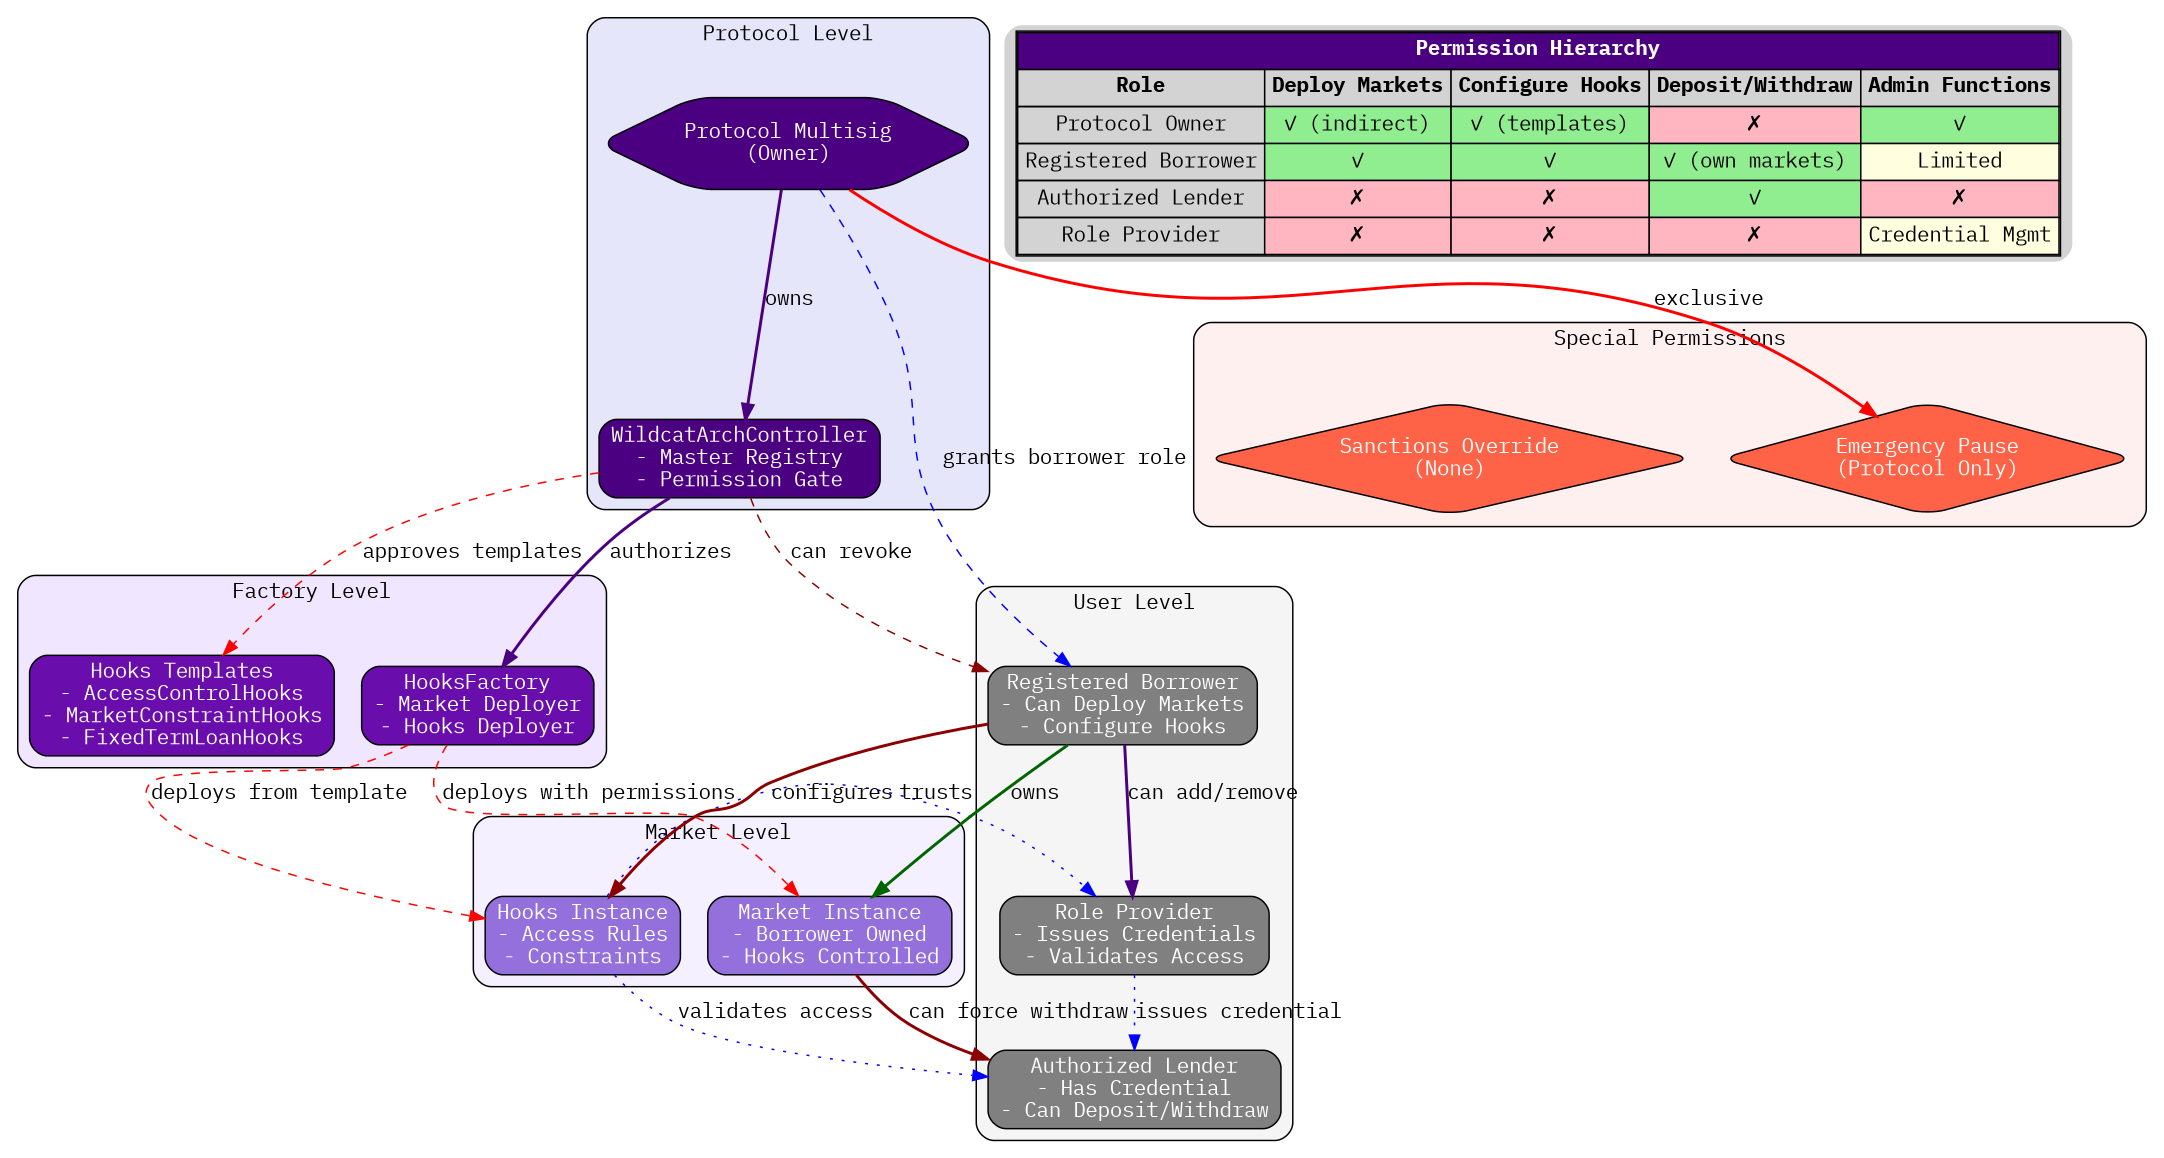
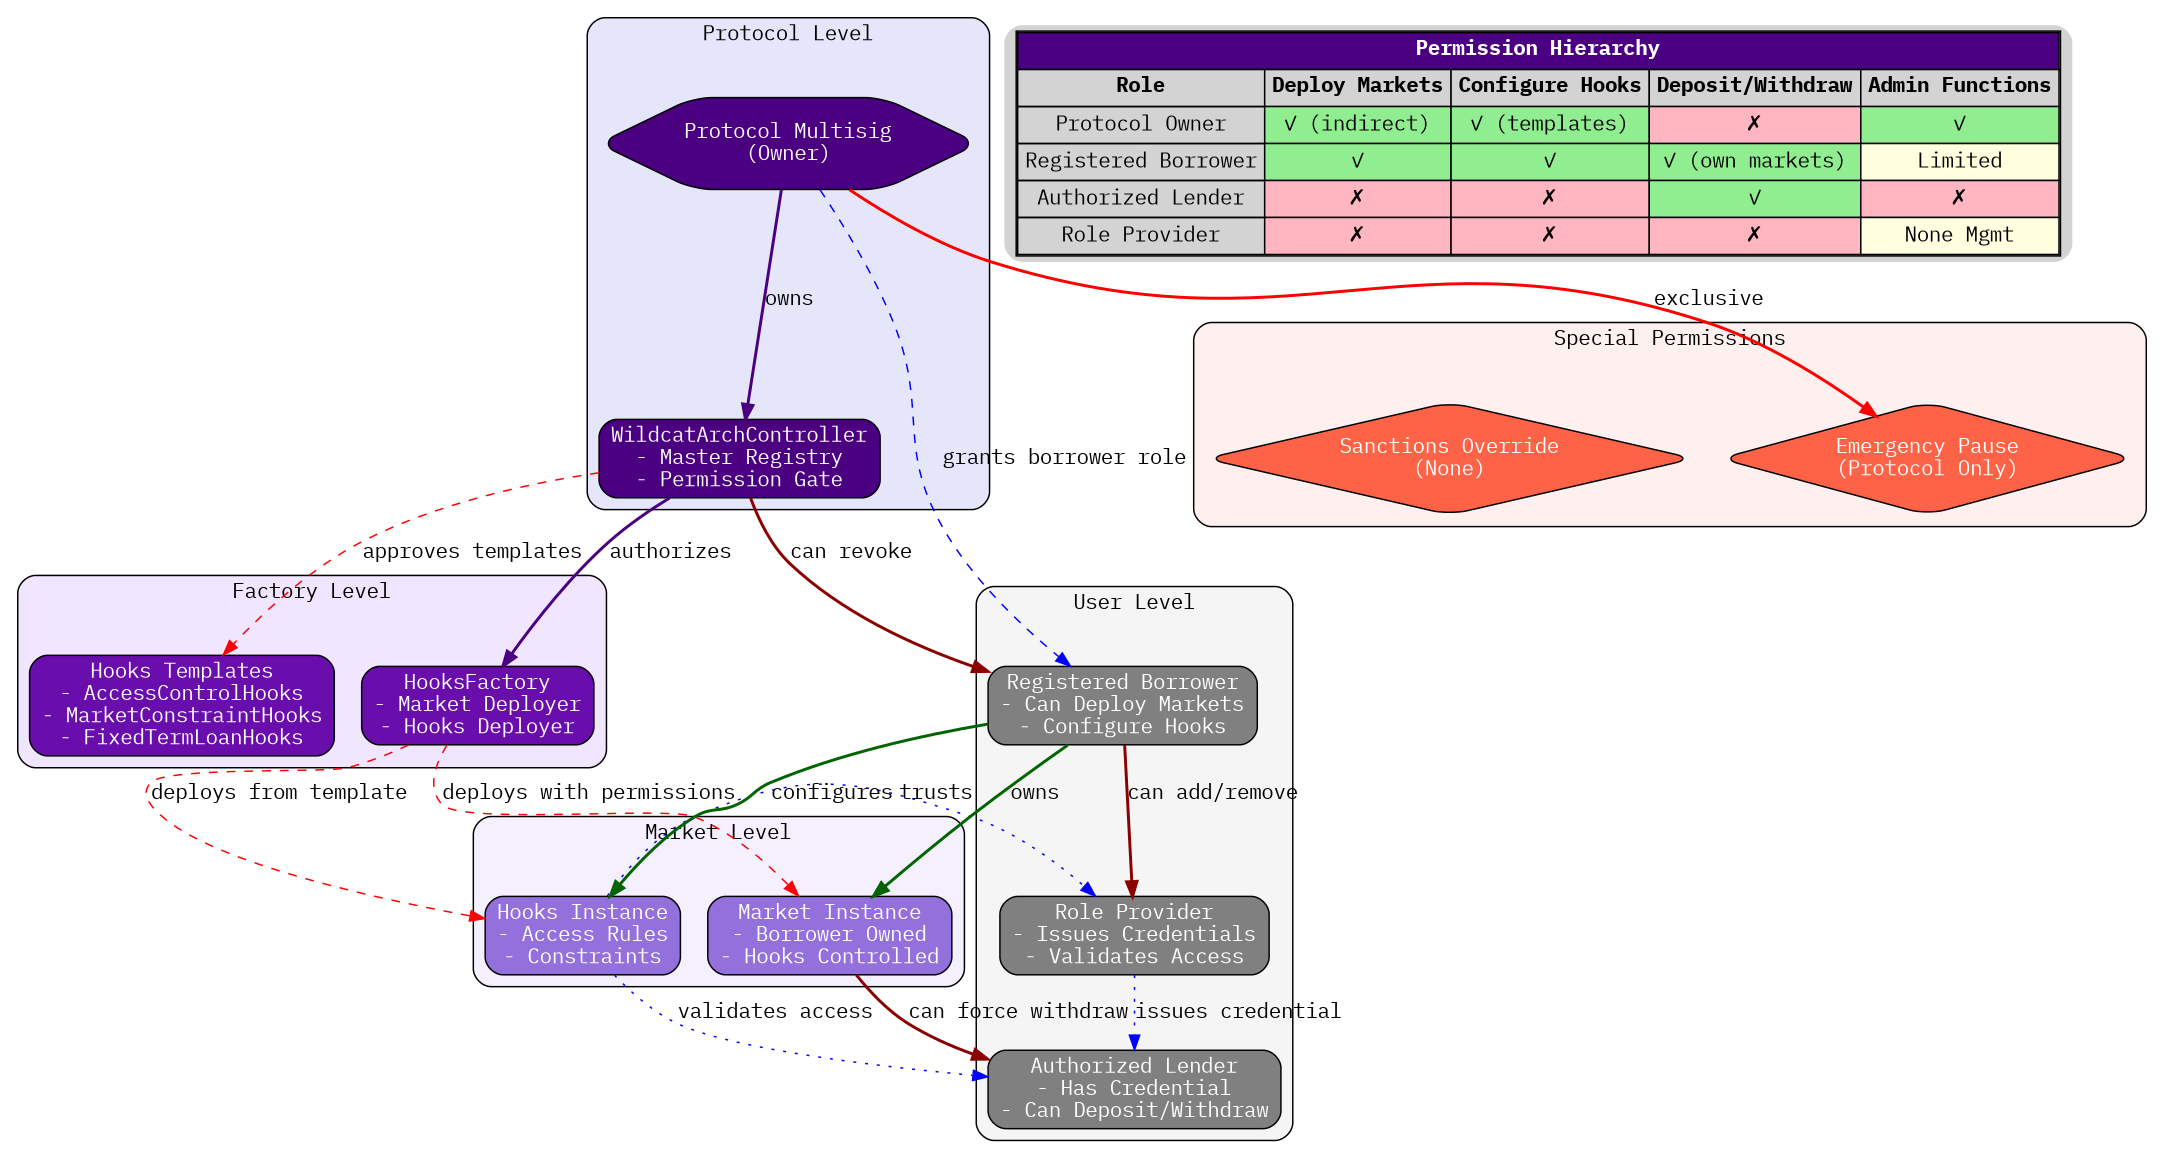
node "Permission Hierarchy": text "Credential Mgmt" -> "None Mgmt"
edge "WildcatArchController - Master Registry - Permission Gate" -> "Registered Borrower - Can Deploy Markets - Configure Hooks": style dashed -> bold
edge "Registered Borrower - Can Deploy Markets - Configure Hooks" -> "Hooks Instance - Access Rules - Constraints": color #8b0000 -> #006400
edge "Registered Borrower - Can Deploy Markets - Configure Hooks" -> "Role Provider - Issues Credentials - Validates Access": color #4b0082 -> #8b0000
